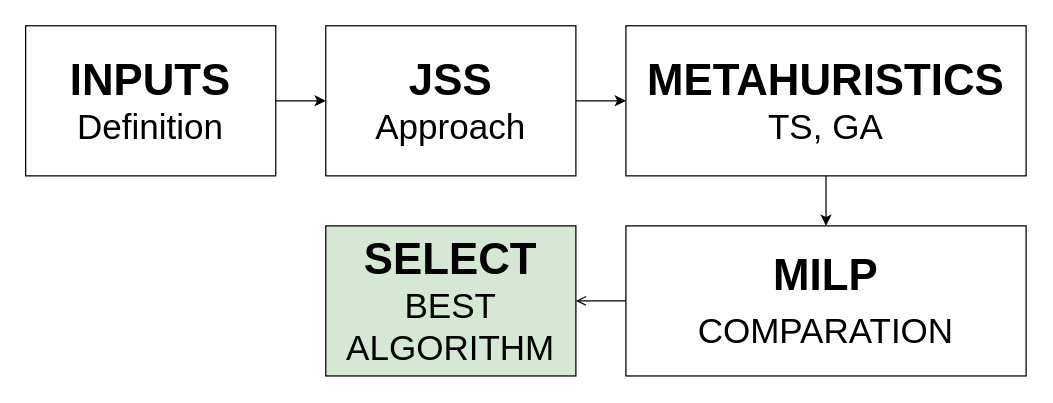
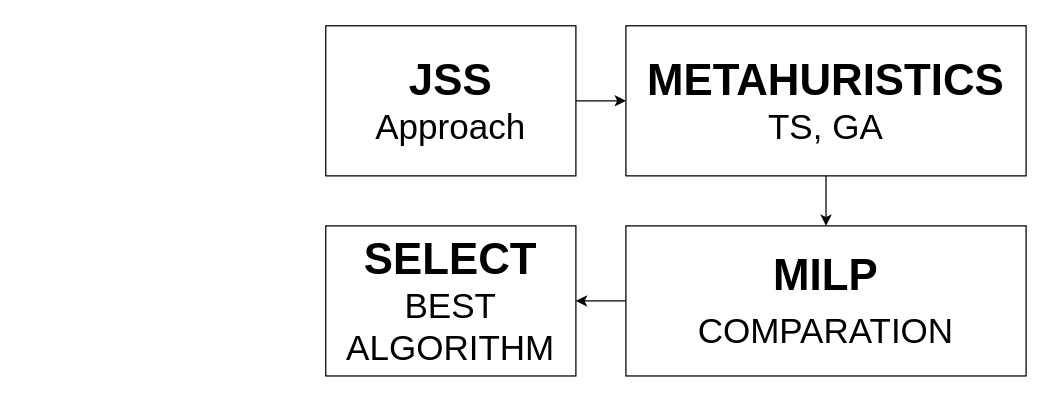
node "INPUTS Definition": removed
edge "INPUTS Definition" -> "JSS Approach": removed
node "SELECT BEST ALGORITHM": fillcolor #d5e8d4 -> #ffffff
edge "MILP COMPARATION" -> "SELECT BEST ALGORITHM": arrowhead open -> classic
